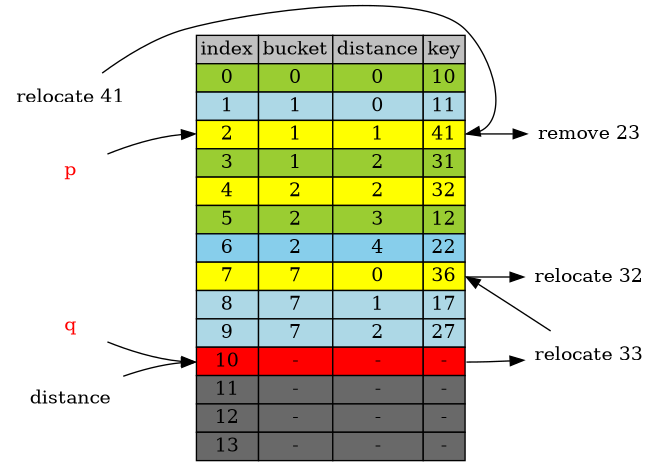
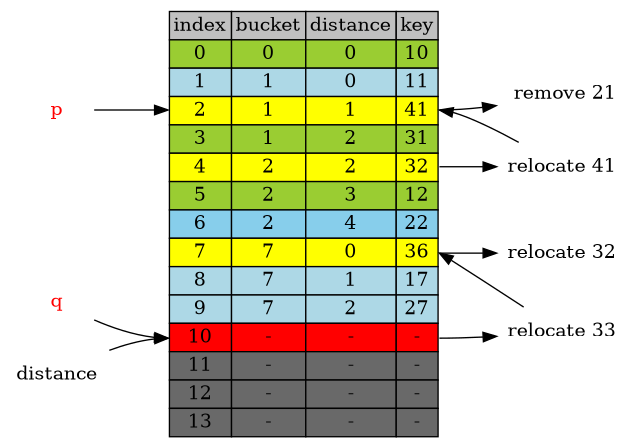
node "remove 23": label "remove 23" -> "remove 21"
edge "index" -> "relocate 41": added
